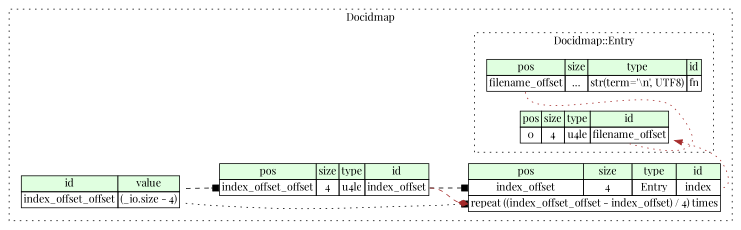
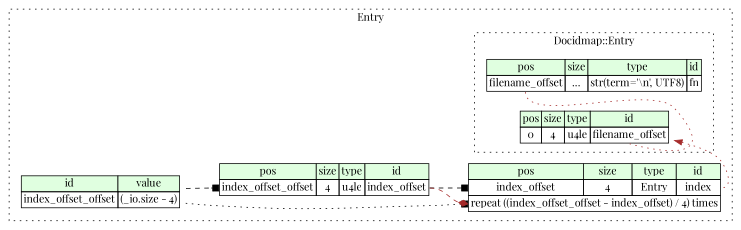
cluster "Docidmap": label "Docidmap" -> "Entry"
